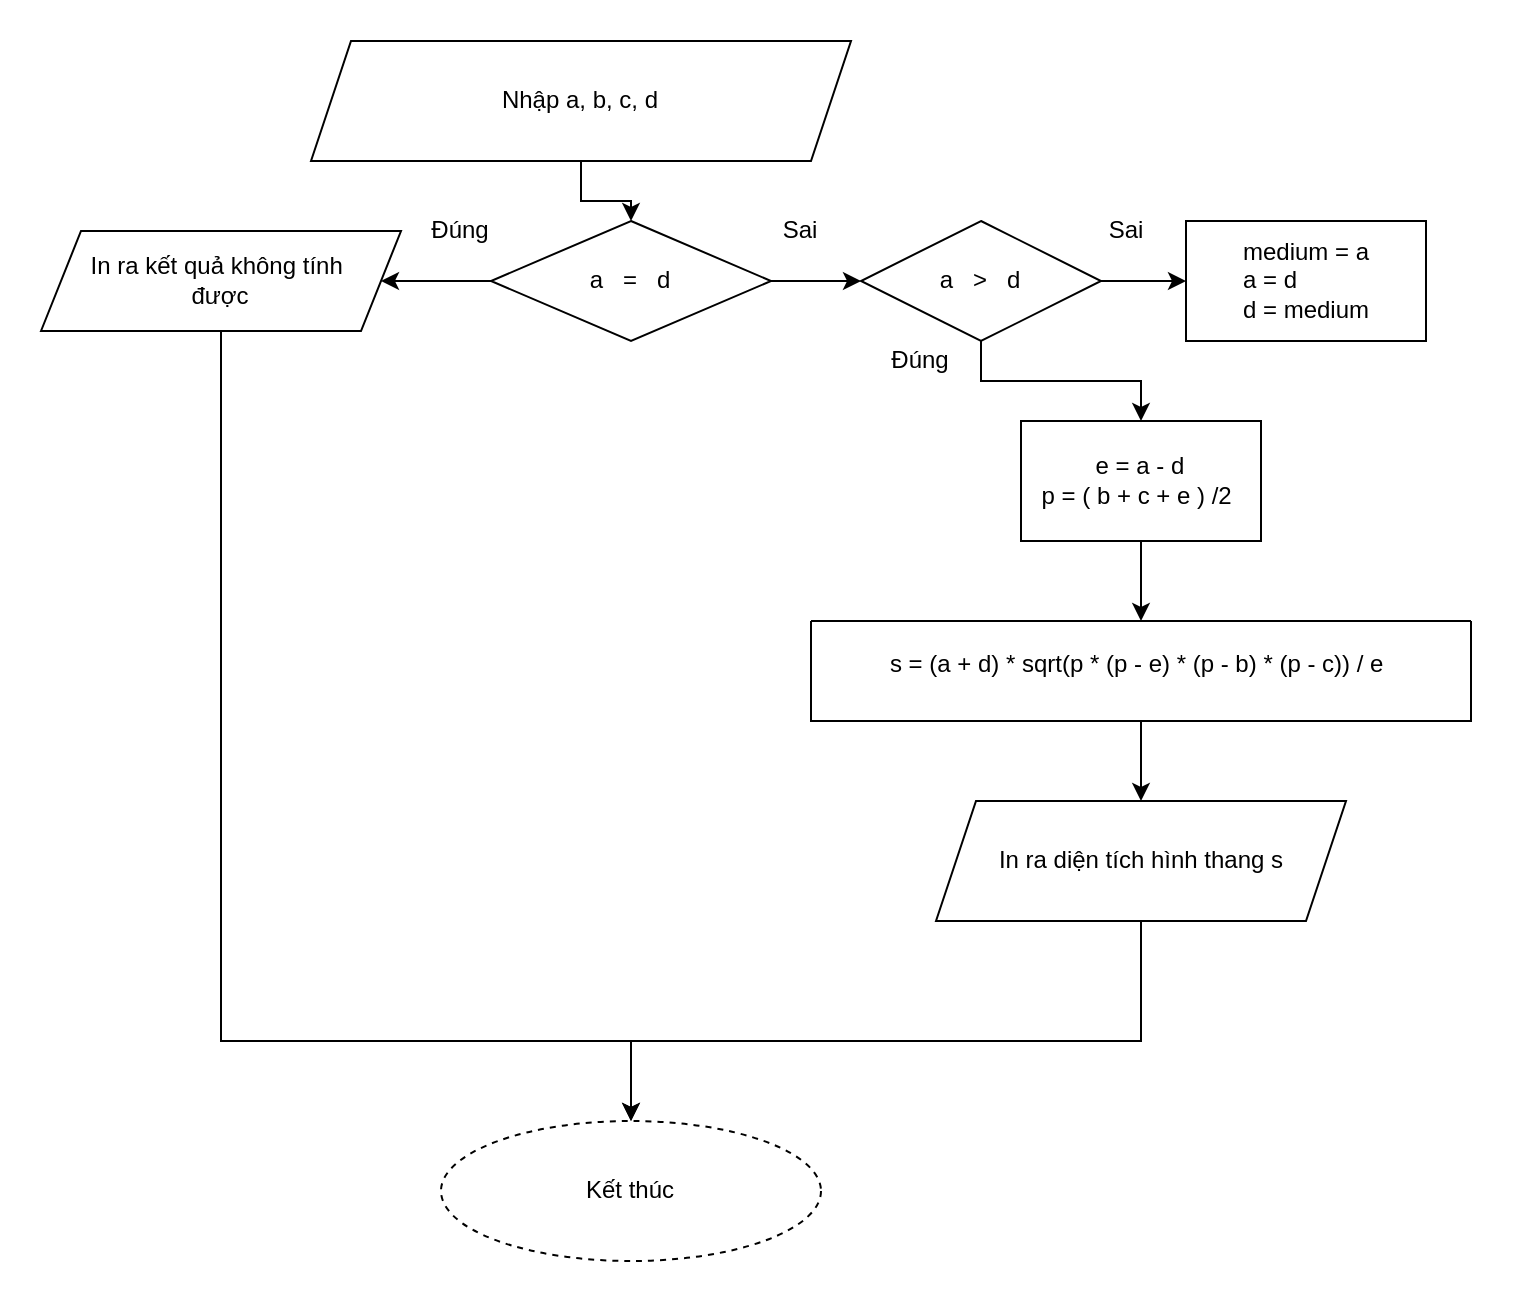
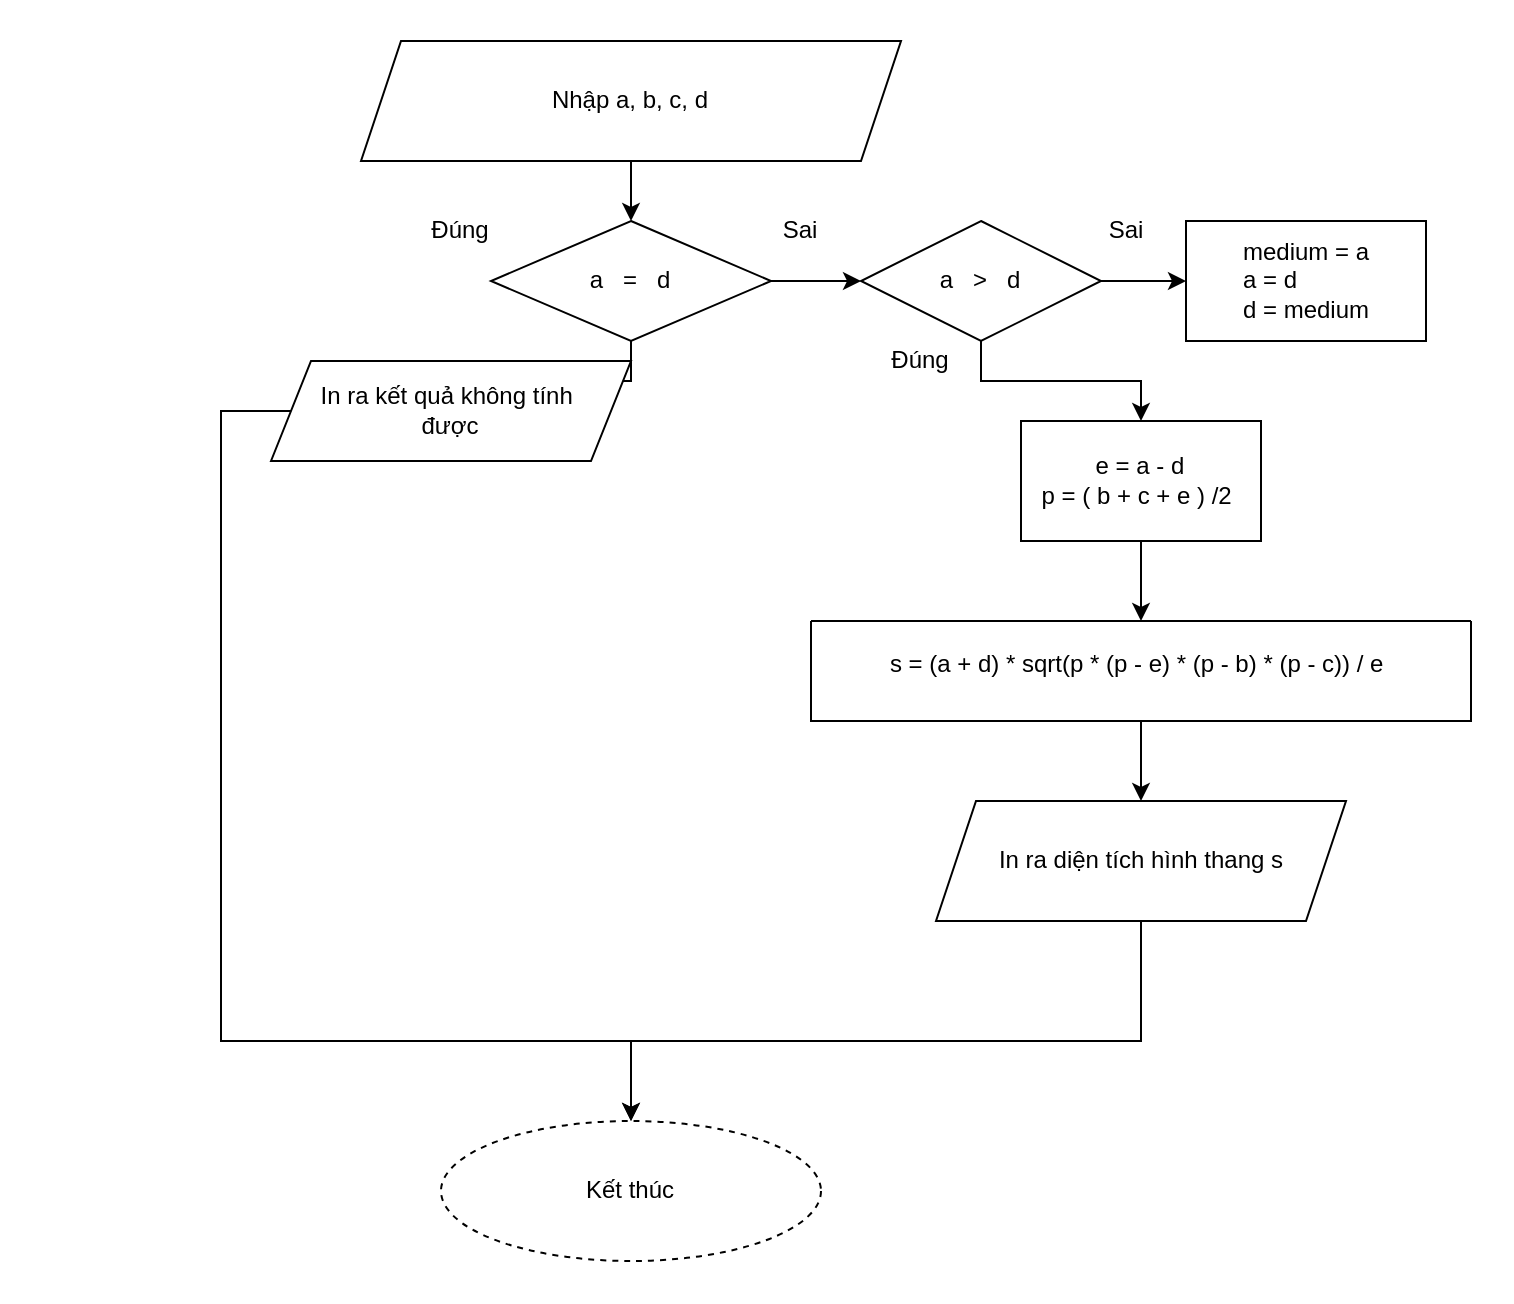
node "Nhập a, b, c, d": moved (581, 101) -> (631, 101)
node "In ra kết quả không tính được": moved (221, 281) -> (451, 411)
